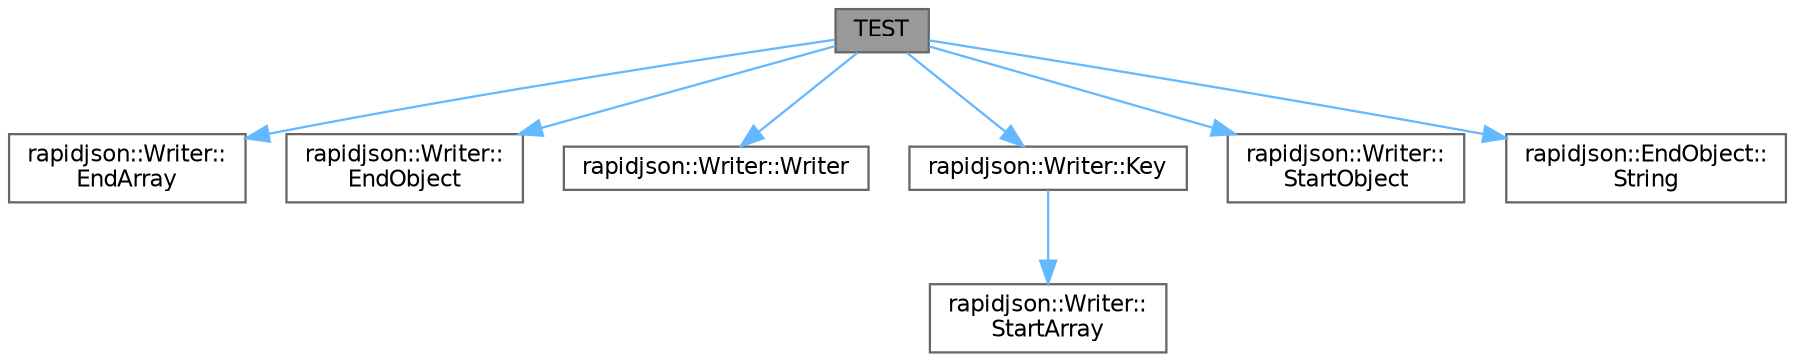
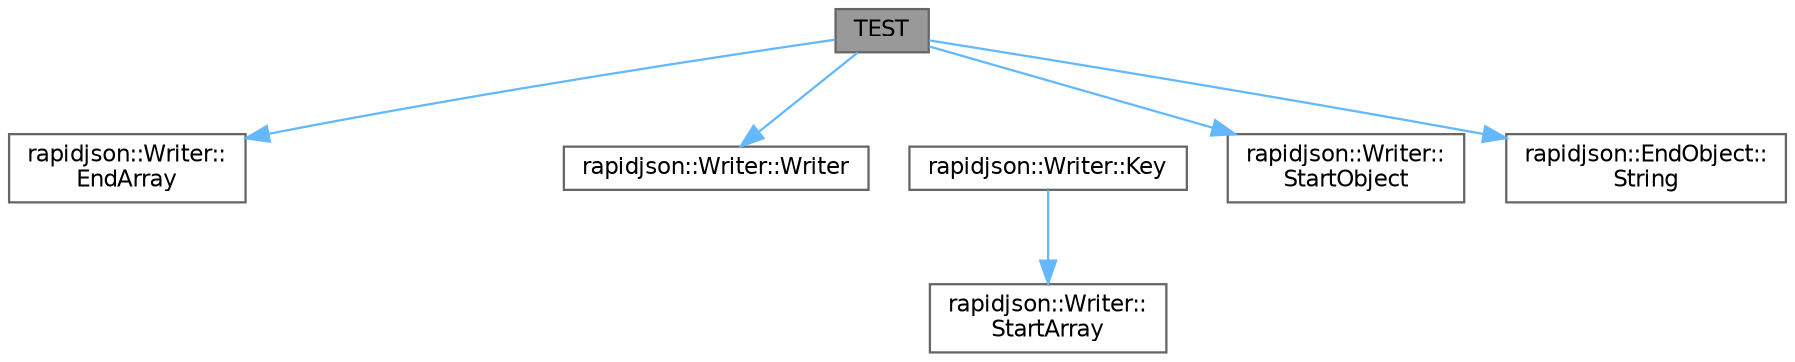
edge "TEST" -> "rapidjson::Writer::Key": removed
node "rapidjson::Writer:: EndObject": removed
